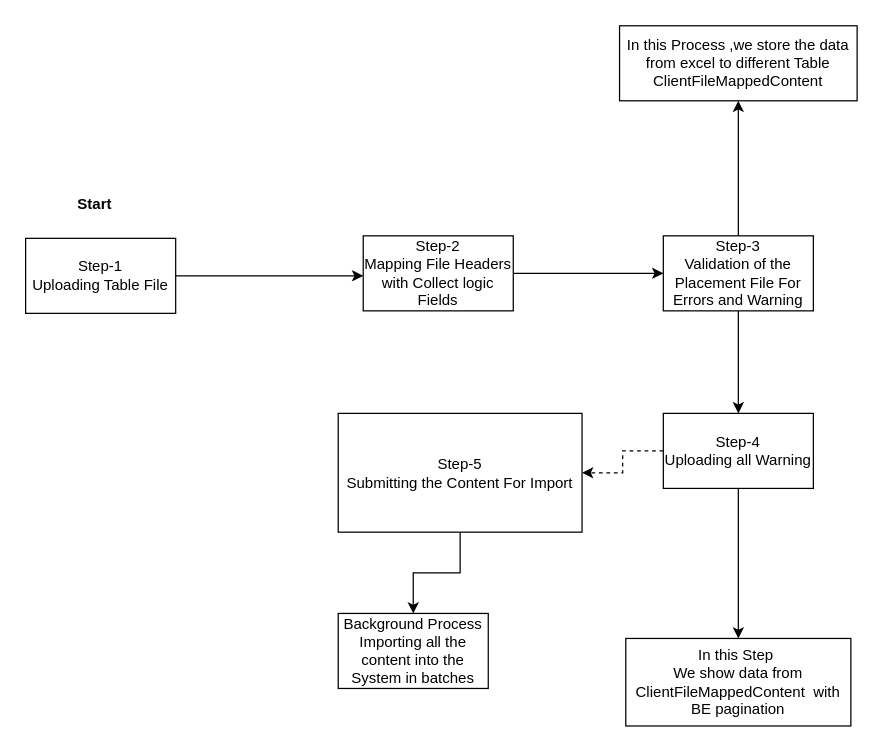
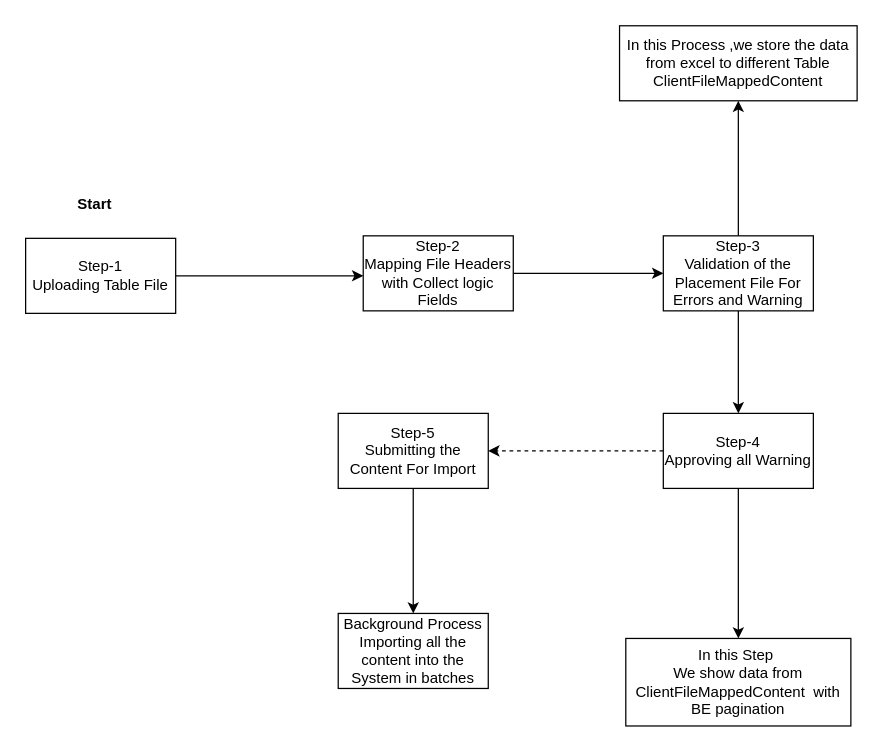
node "Step-4 Uploading all Warning": label "Step-4 Uploading all Warning" -> "Step-4 Approving all Warning"
node "Step-5 Submitting the Content For Import": size 244x119 -> 150x75
